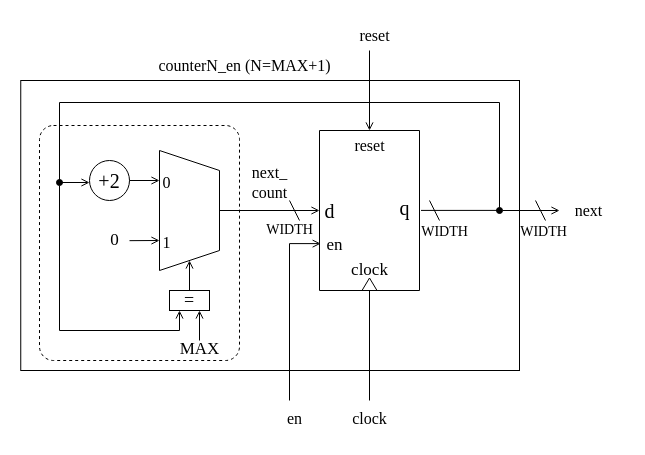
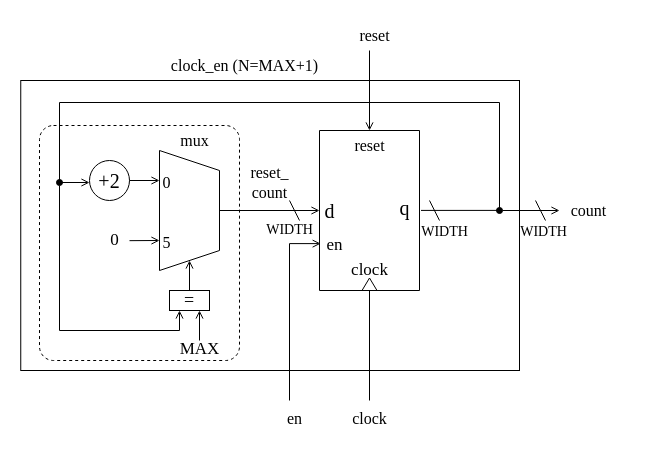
node "counterN_en (N=MAX+1)": label "counterN_en (N=MAX+1)" -> "clock_en (N=MAX+1)"
node "mux": added
node "next_ count": label "next_ count" -> "reset_ count"
node "next": label "next" -> "count"
node "1": label "1" -> "5"
